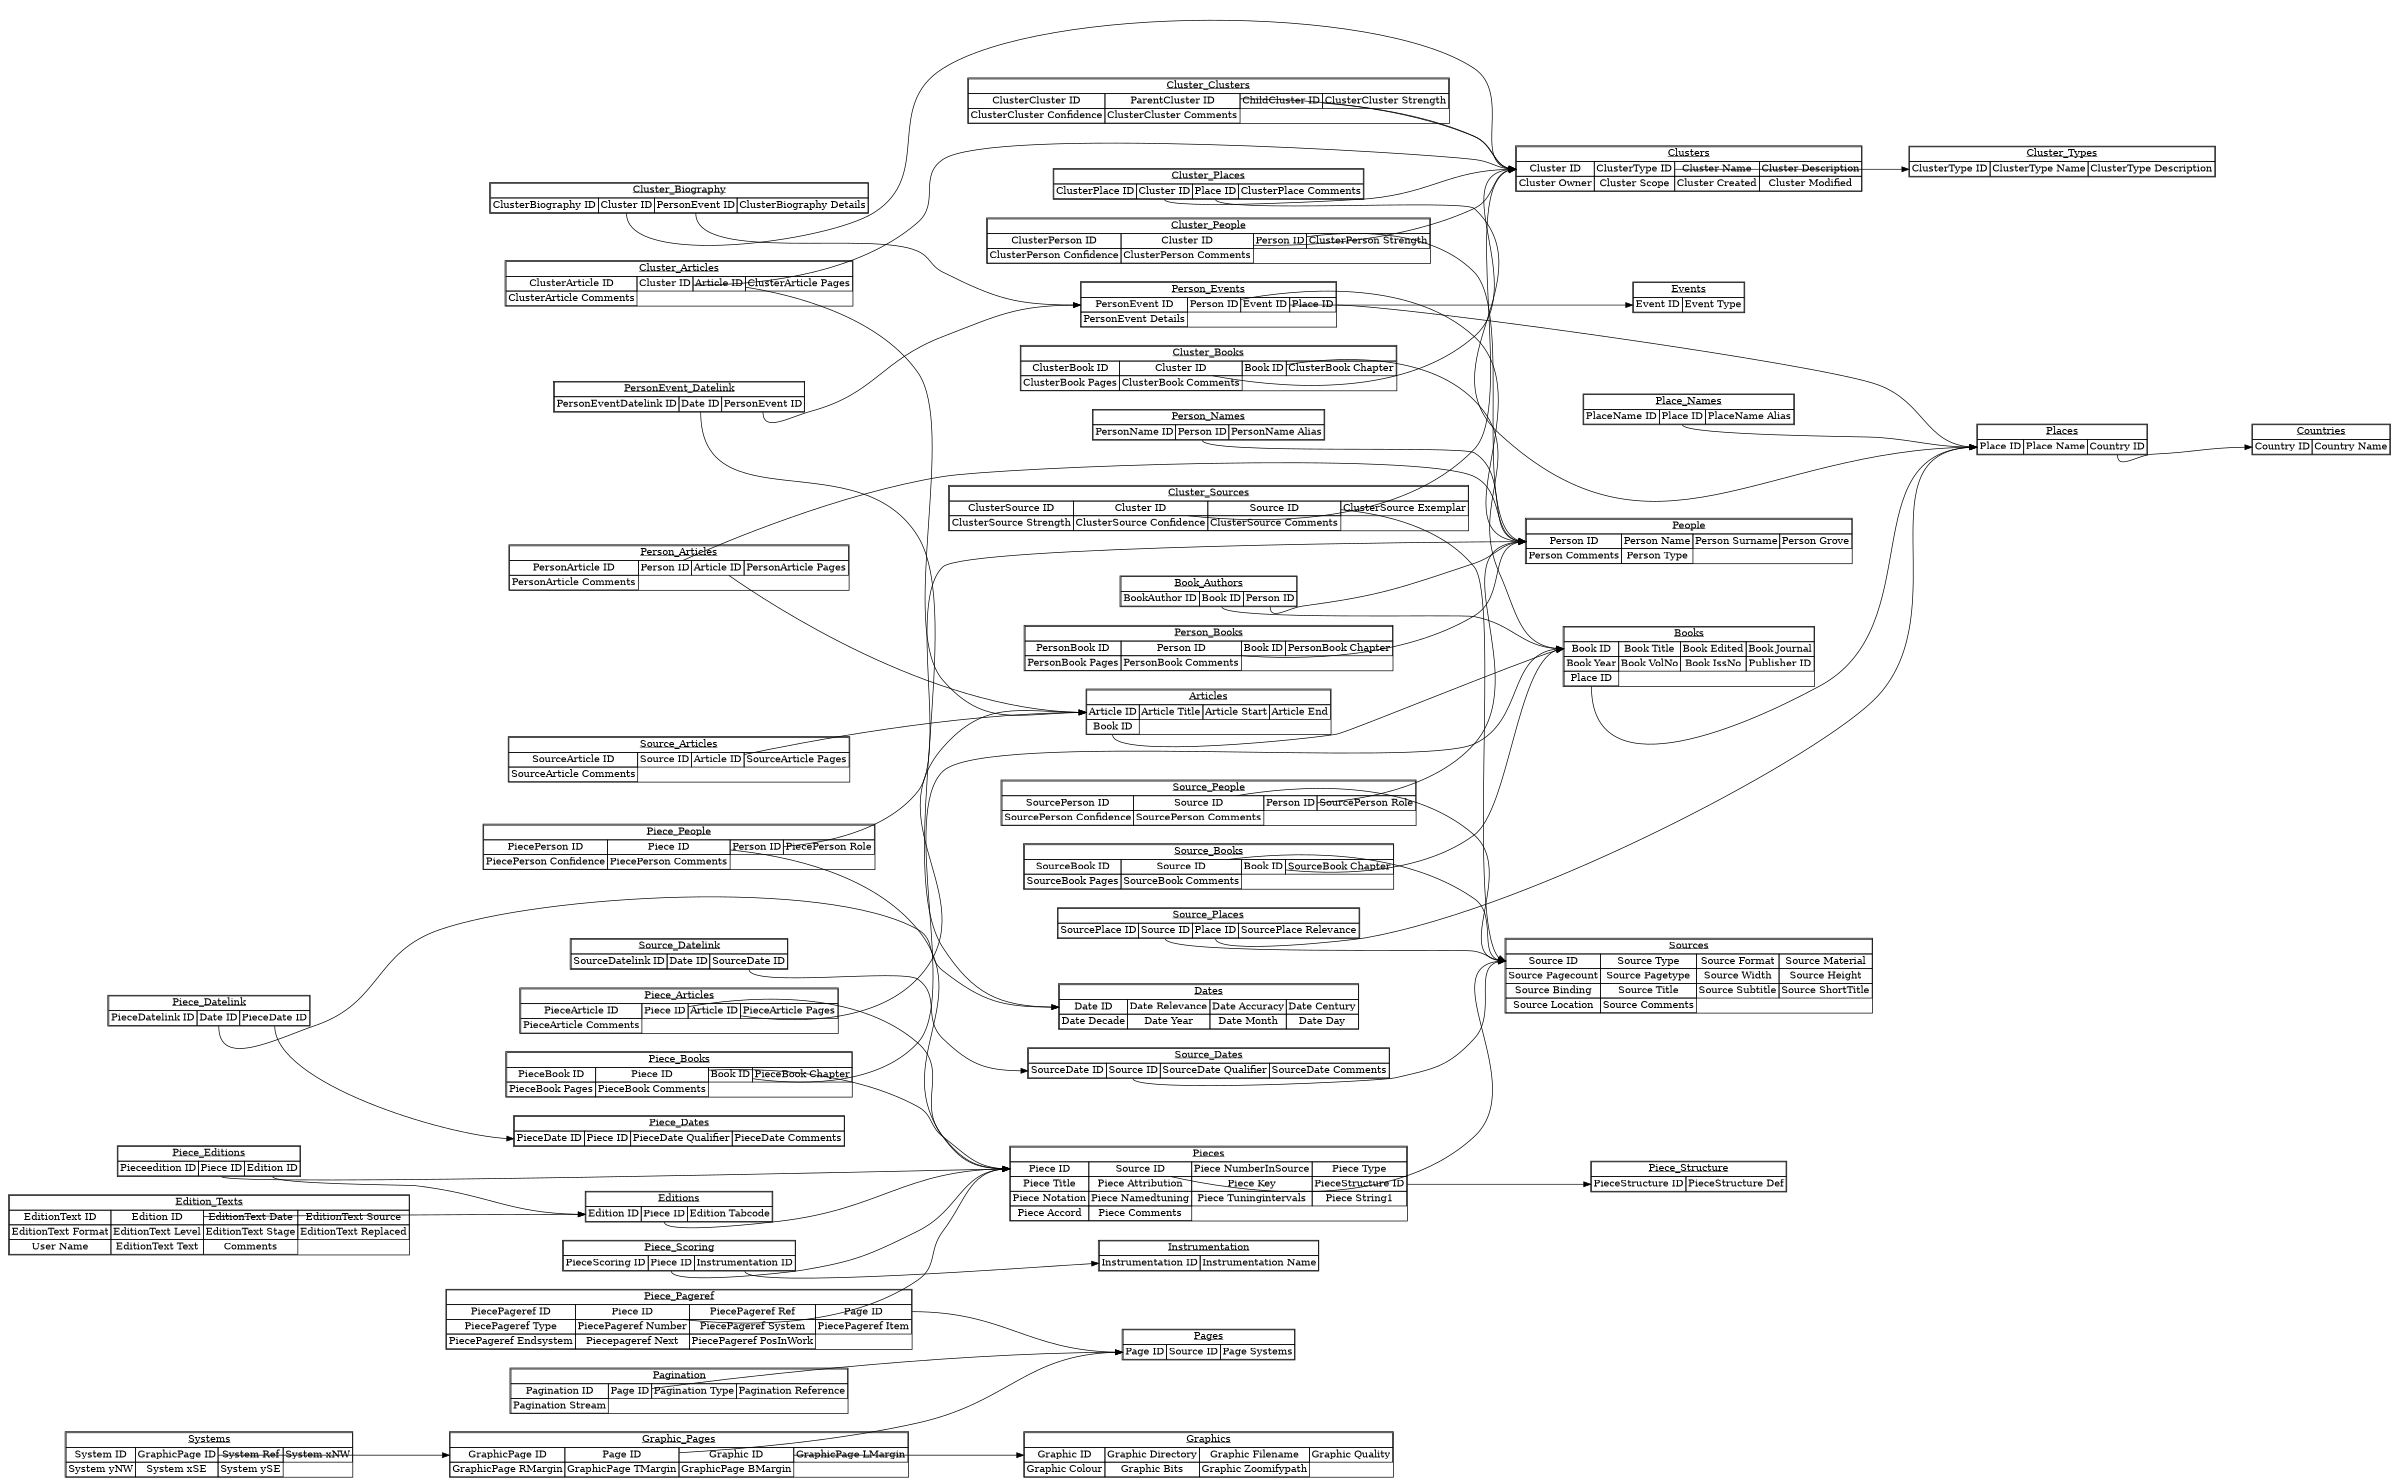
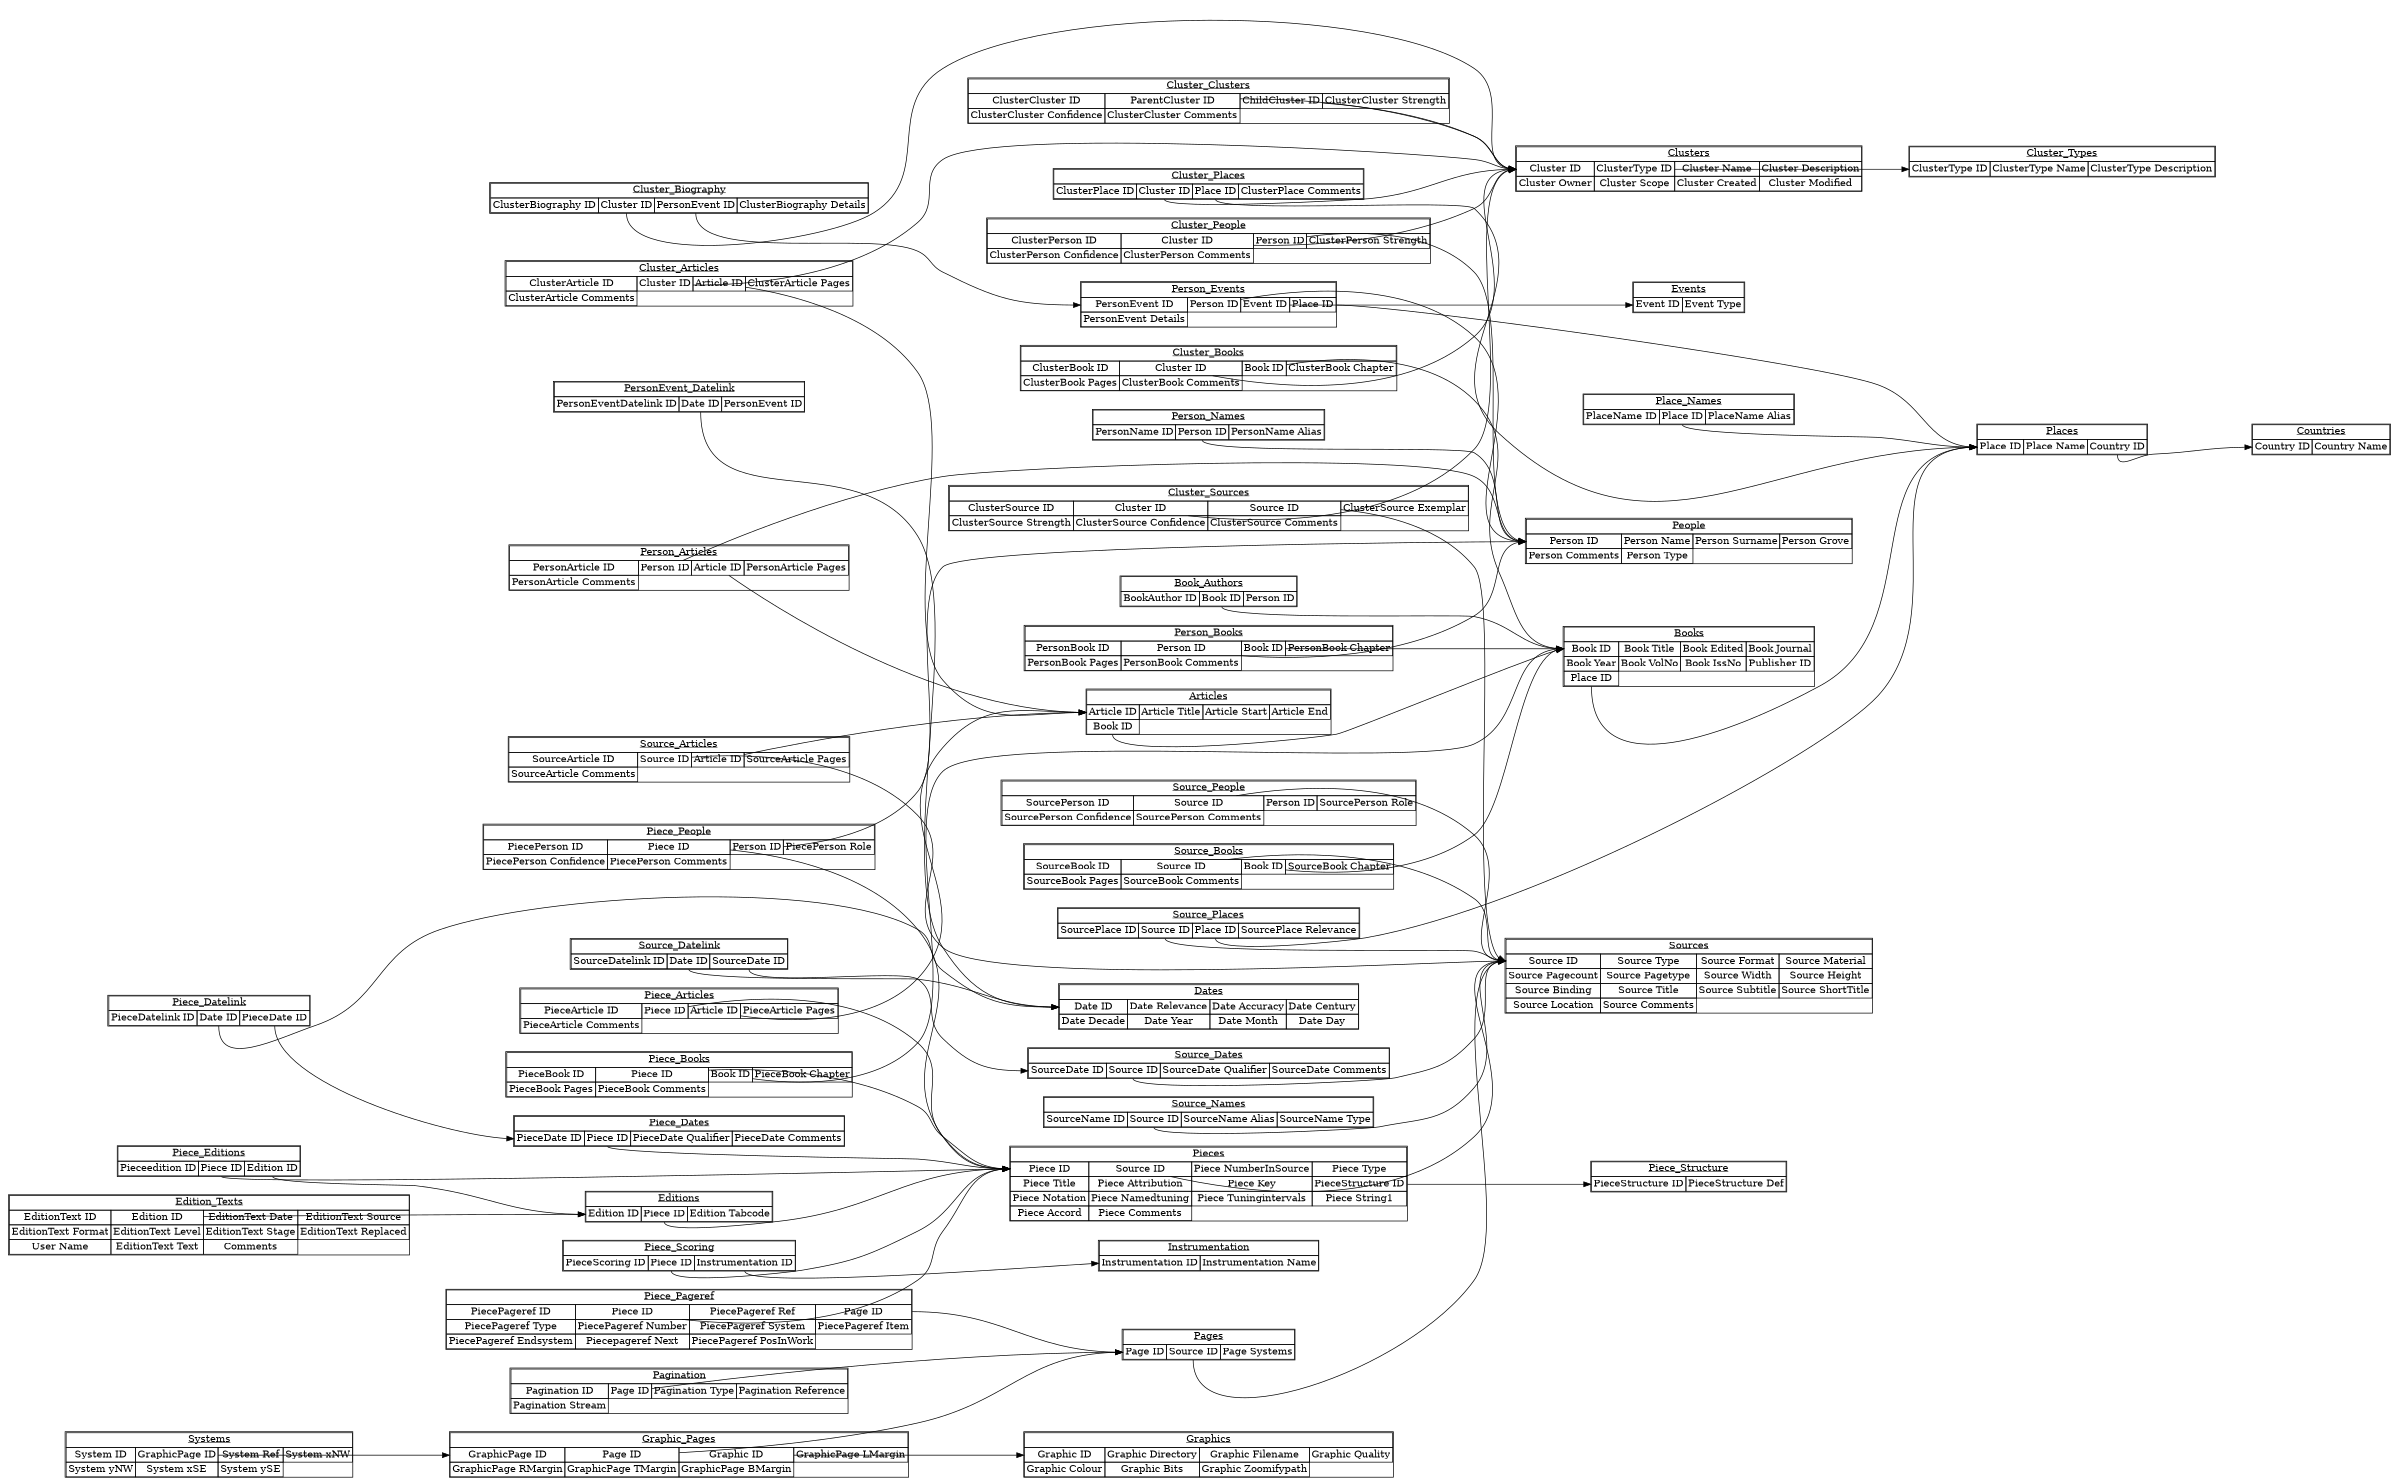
edge "PersonEvent_Datelink" -> "Person_Events": removed
edge "Book_Authors" -> "People": removed
edge "Person_Books" -> "Books": added
edge "Source_People" -> "People": removed
edge "Source_Articles" -> "Sources": added
edge "Source_Datelink" -> "Dates": added
node "Source_Names": added
edge "Piece_Dates" -> "Pieces": added
edge "Pages" -> "Sources": added
